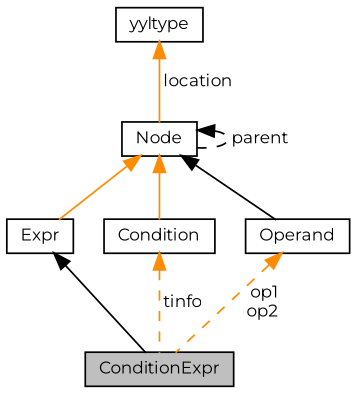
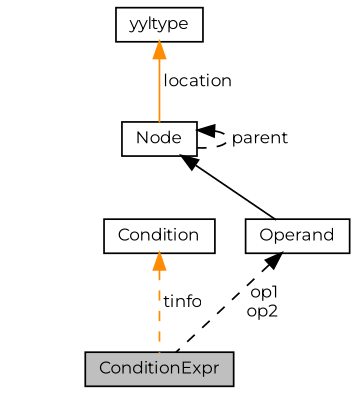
edge "Condition" -> "Node": removed
node "Expr": removed
edge "ConditionExpr" -> "Operand": color darkorange -> black
